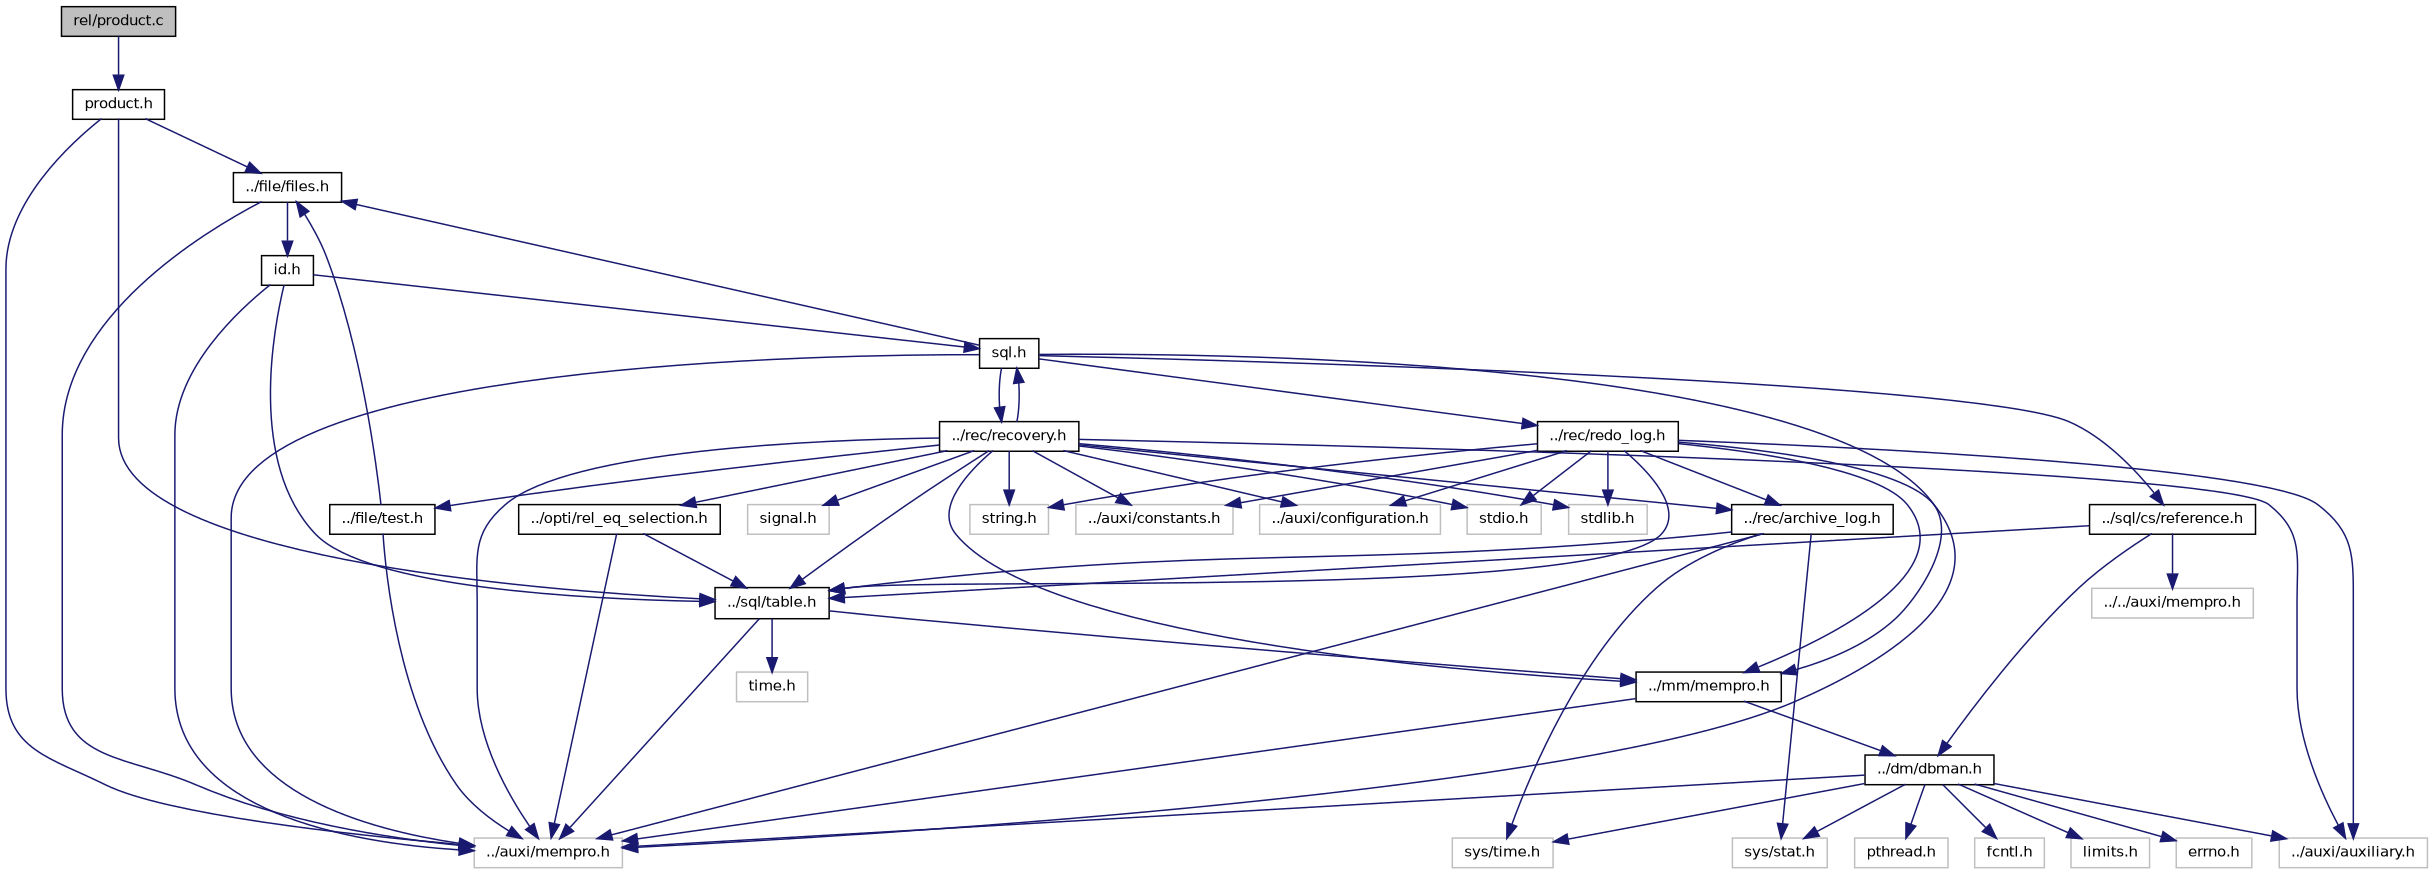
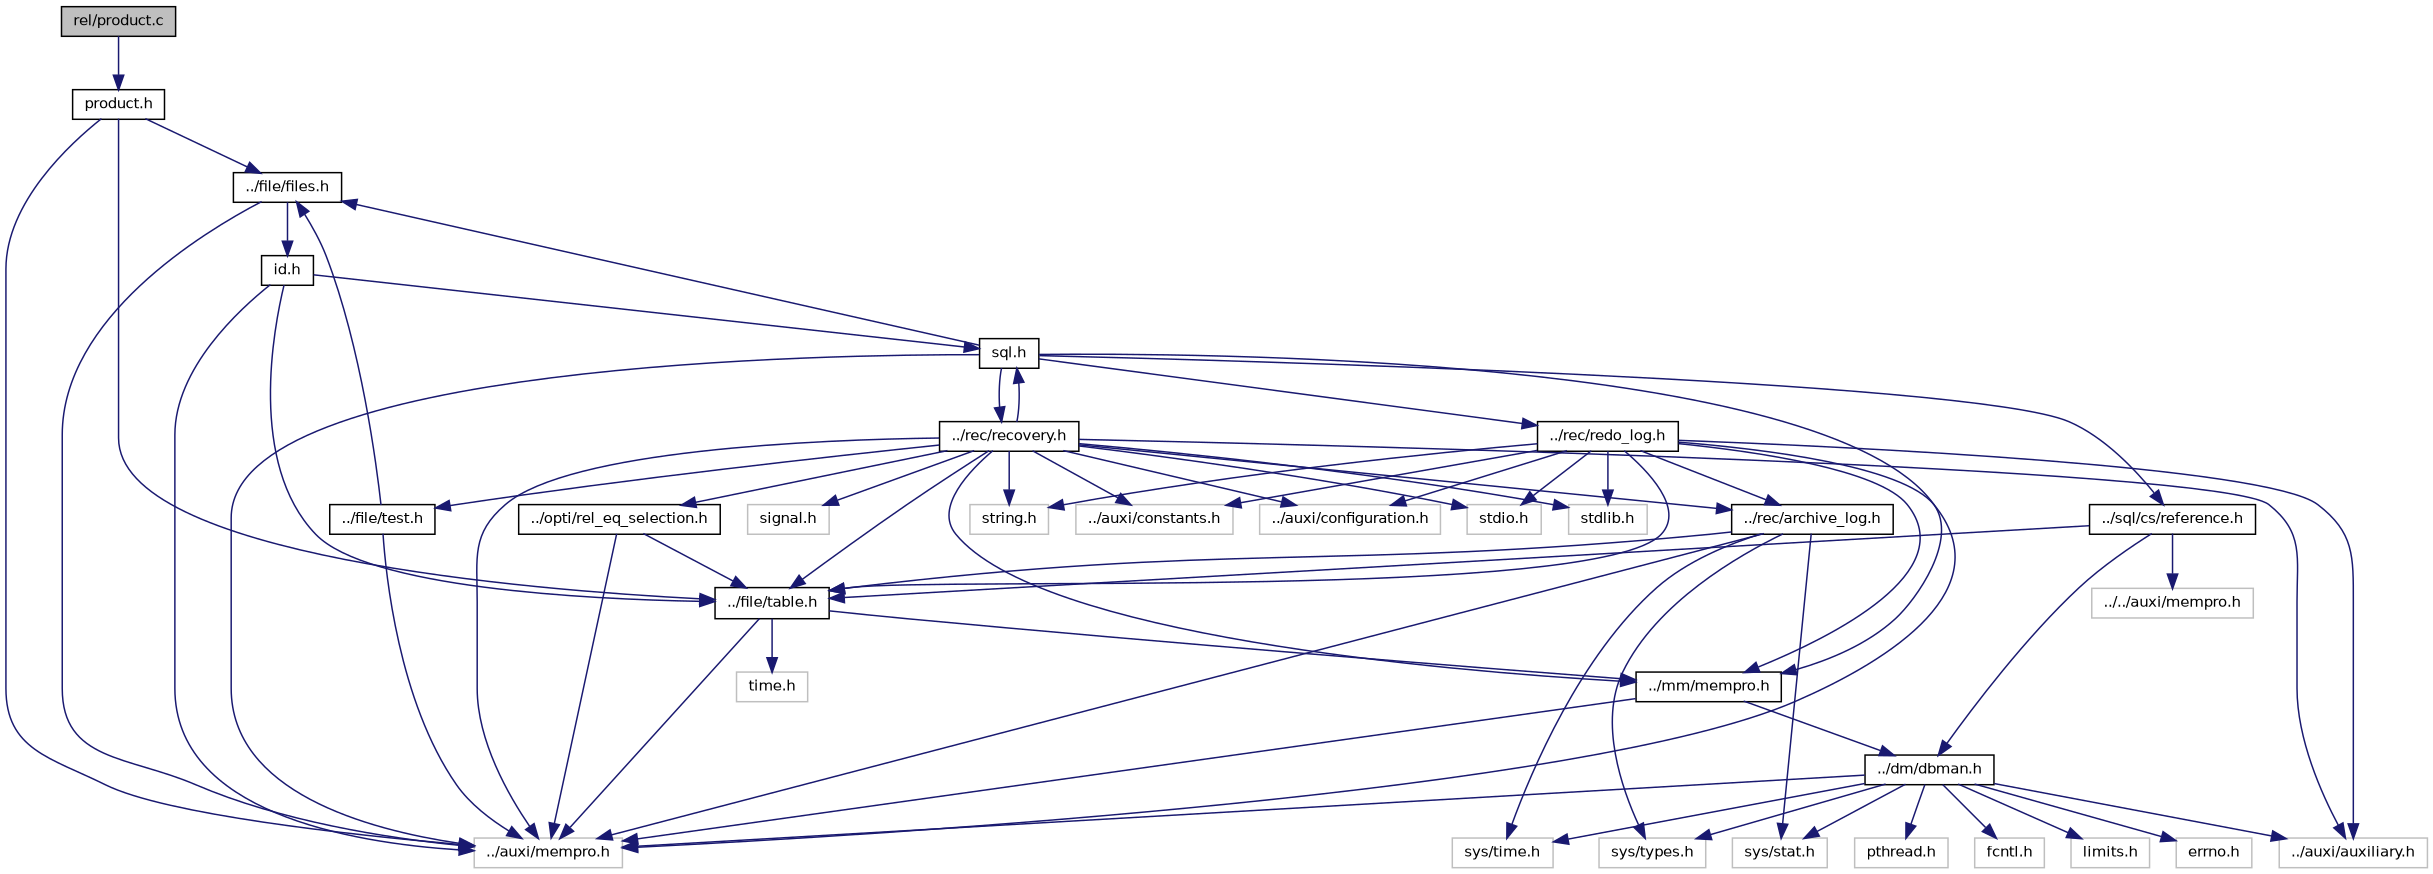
node "../sql/table.h": label "../sql/table.h" -> "../file/table.h"
node "sys/types.h": added
